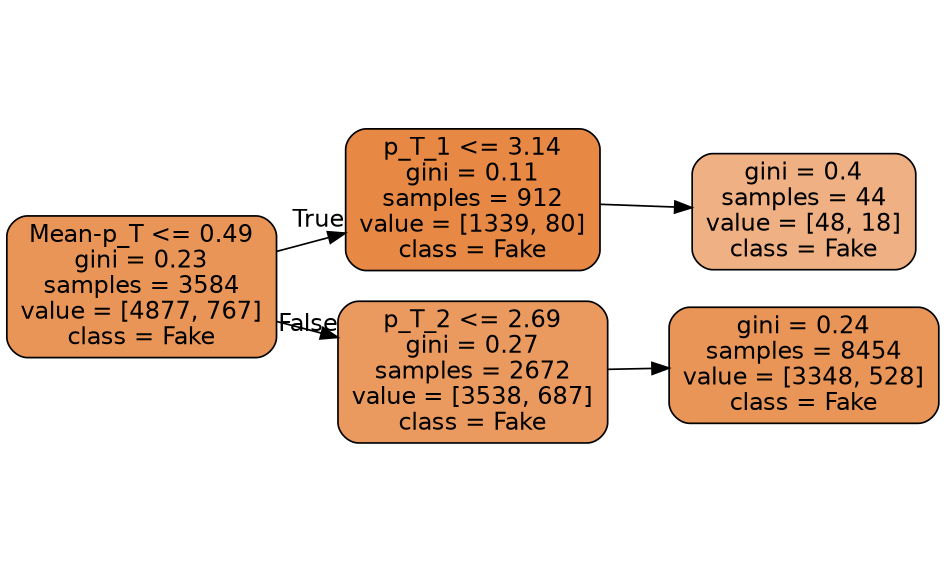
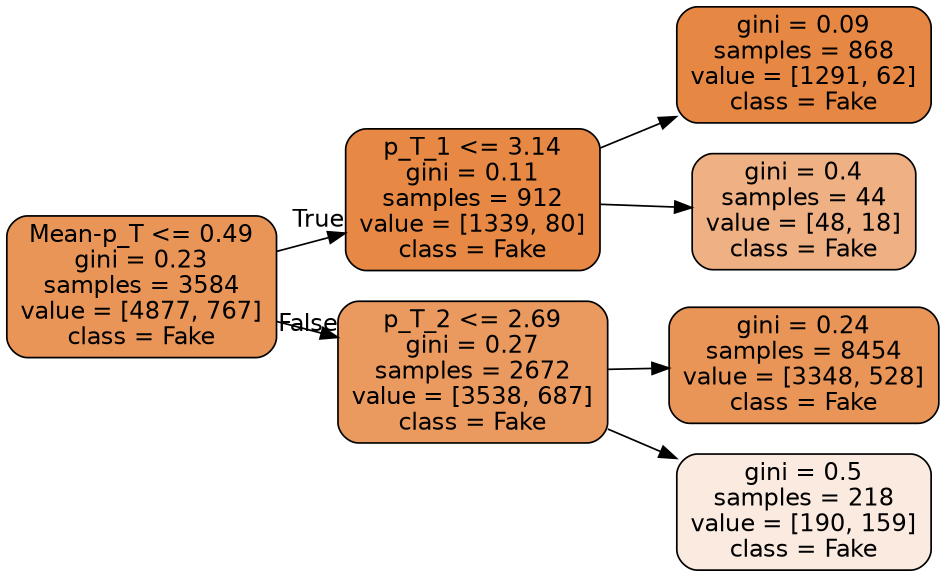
node "gini = 0.09 samples = 868 value = [1291, 62] class = Fake": added
node "gini = 0.5 samples = 218 value = [190, 159] class = Fake": added
